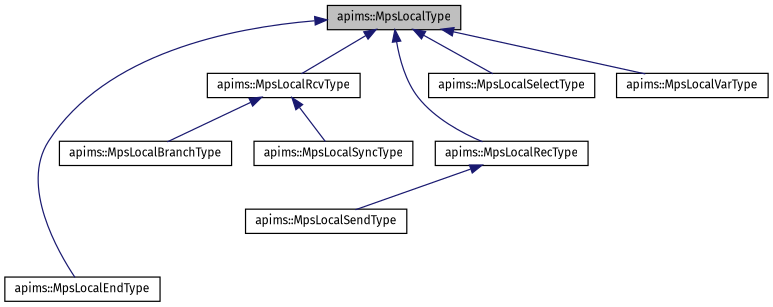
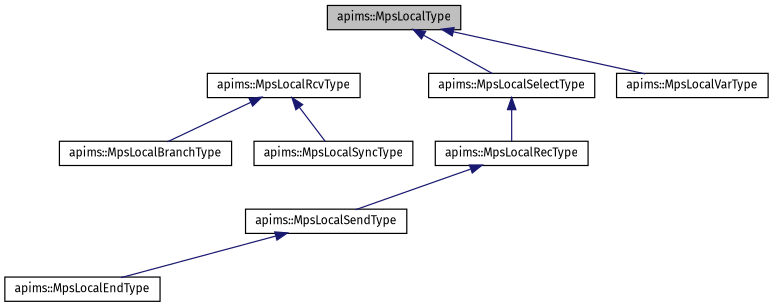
edge "apims::MpsLocalRcvType" -> "apims::MpsLocalType": removed
edge "apims::MpsLocalEndType" -> "apims::MpsLocalType": now "apims::MpsLocalEndType" -> "apims::MpsLocalSendType"
edge "apims::MpsLocalRecType" -> "apims::MpsLocalType": now "apims::MpsLocalRecType" -> "apims::MpsLocalSelectType"
